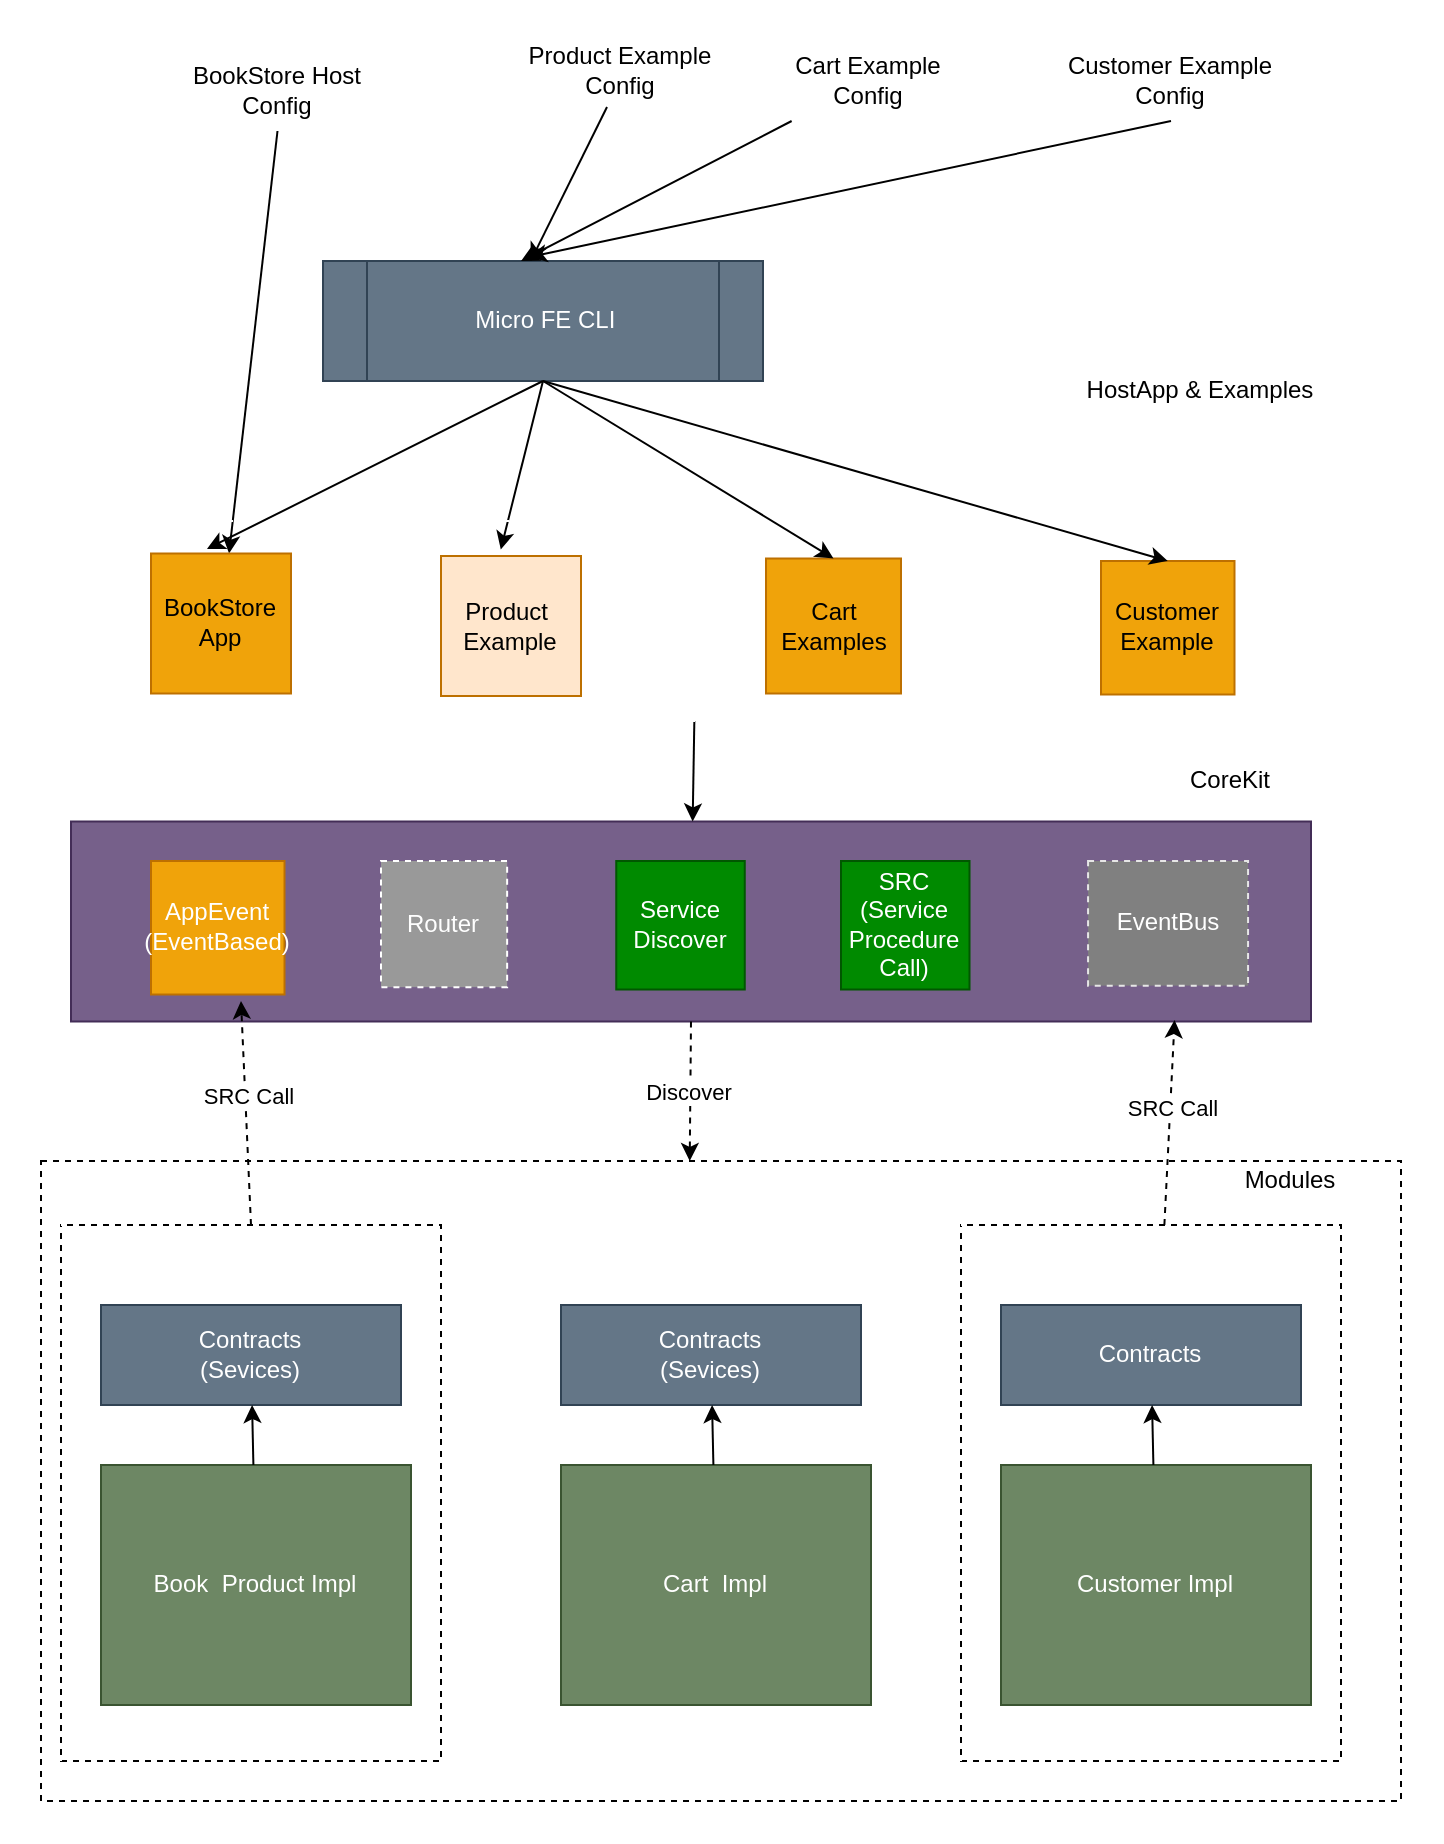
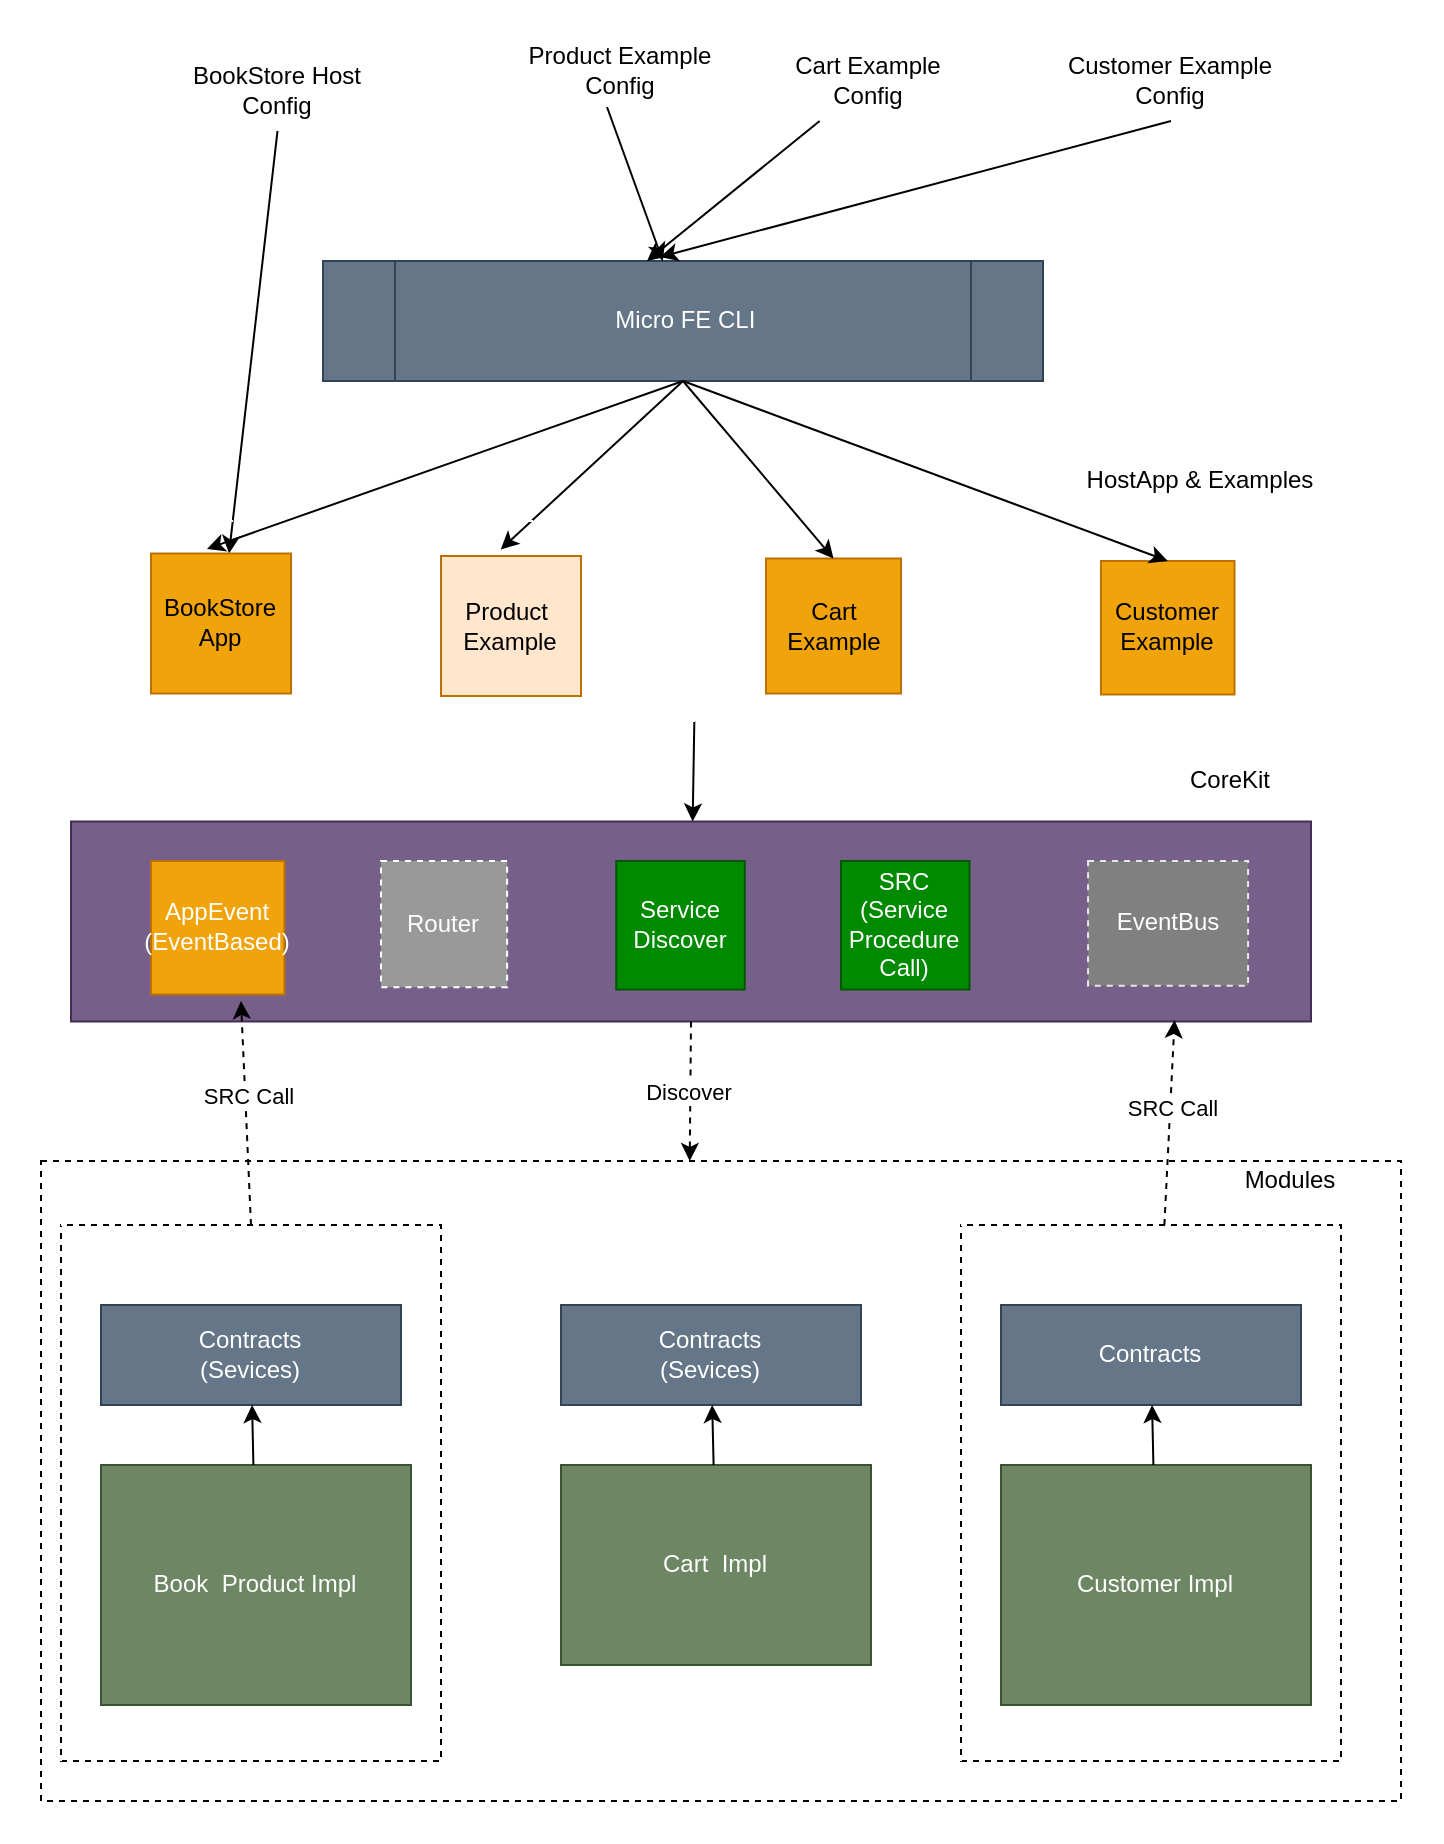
node "Micro FE CLI": size 440x120 -> 720x120
node "HostApp & Examples": moved (1201, 391) -> (1201, 481)
node "Cart Examples": label "Cart Examples" -> "Cart Example"
node "Cart Impl": size 310x240 -> 310x200
